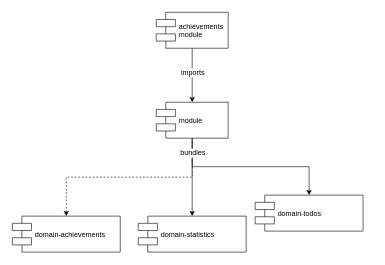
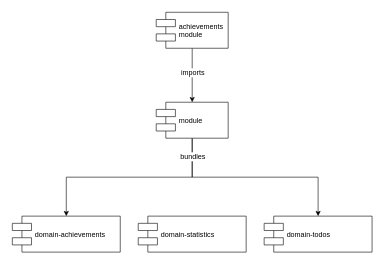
edge "module" -> "domain-achievements": style dashed -> solid
edge "module" -> "domain-statistics": removed
node "domain-todos": moved (309, 213) -> (318, 234)
